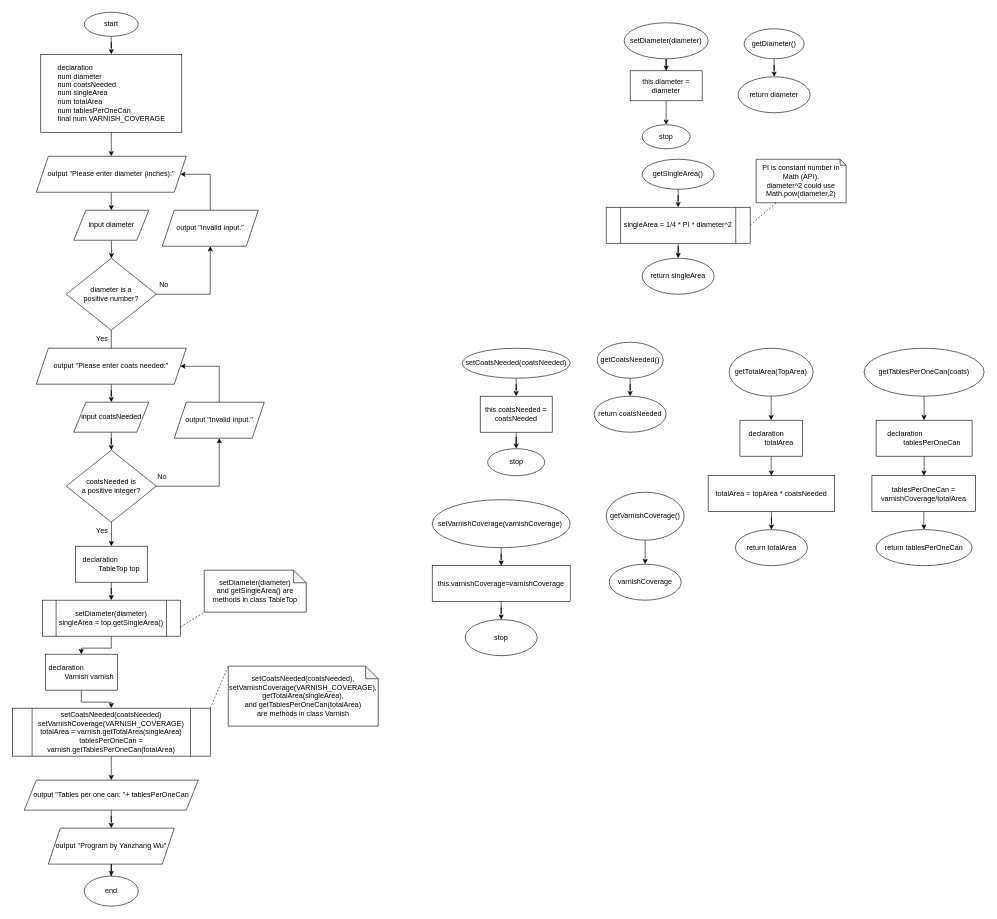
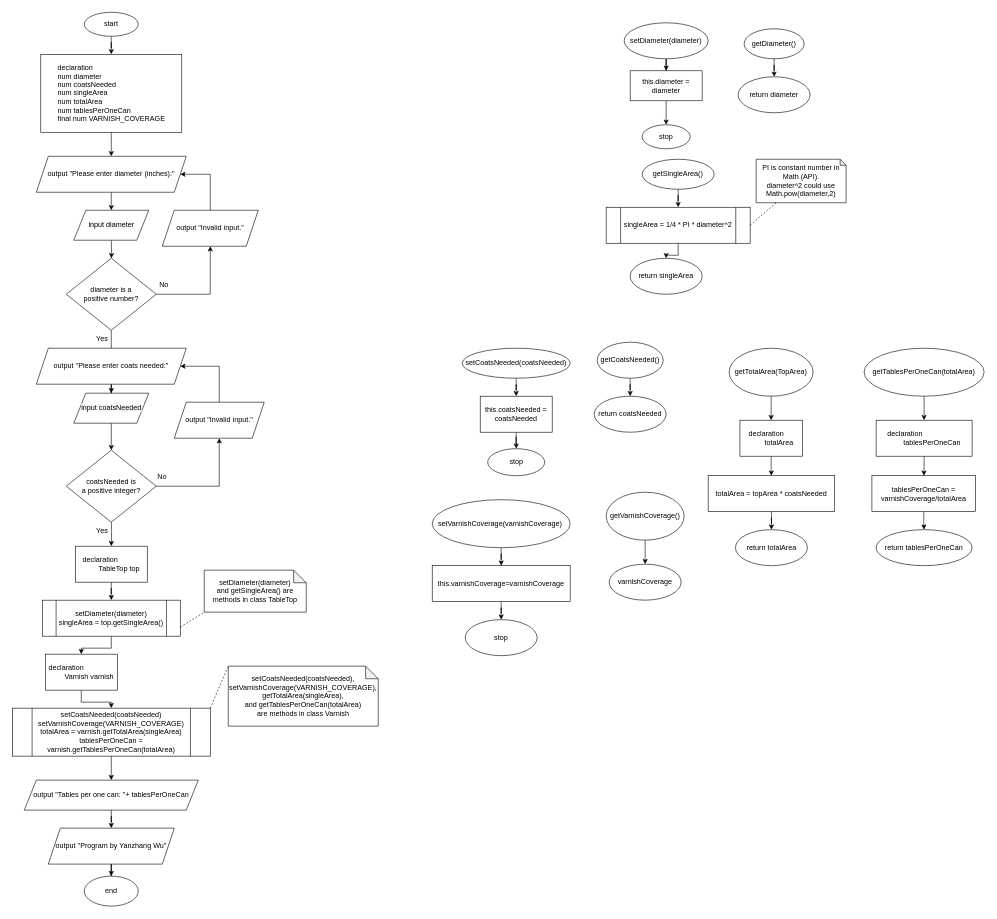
node "return singleArea": moved (678, 276) -> (666, 276)
node "getTablesPerOneCan(coats)": label "getTablesPerOneCan(coats)" -> "getTablesPerOneCan(totalArea)"
node "input coatsNeeded": moved (111, 417) -> (111, 408)
